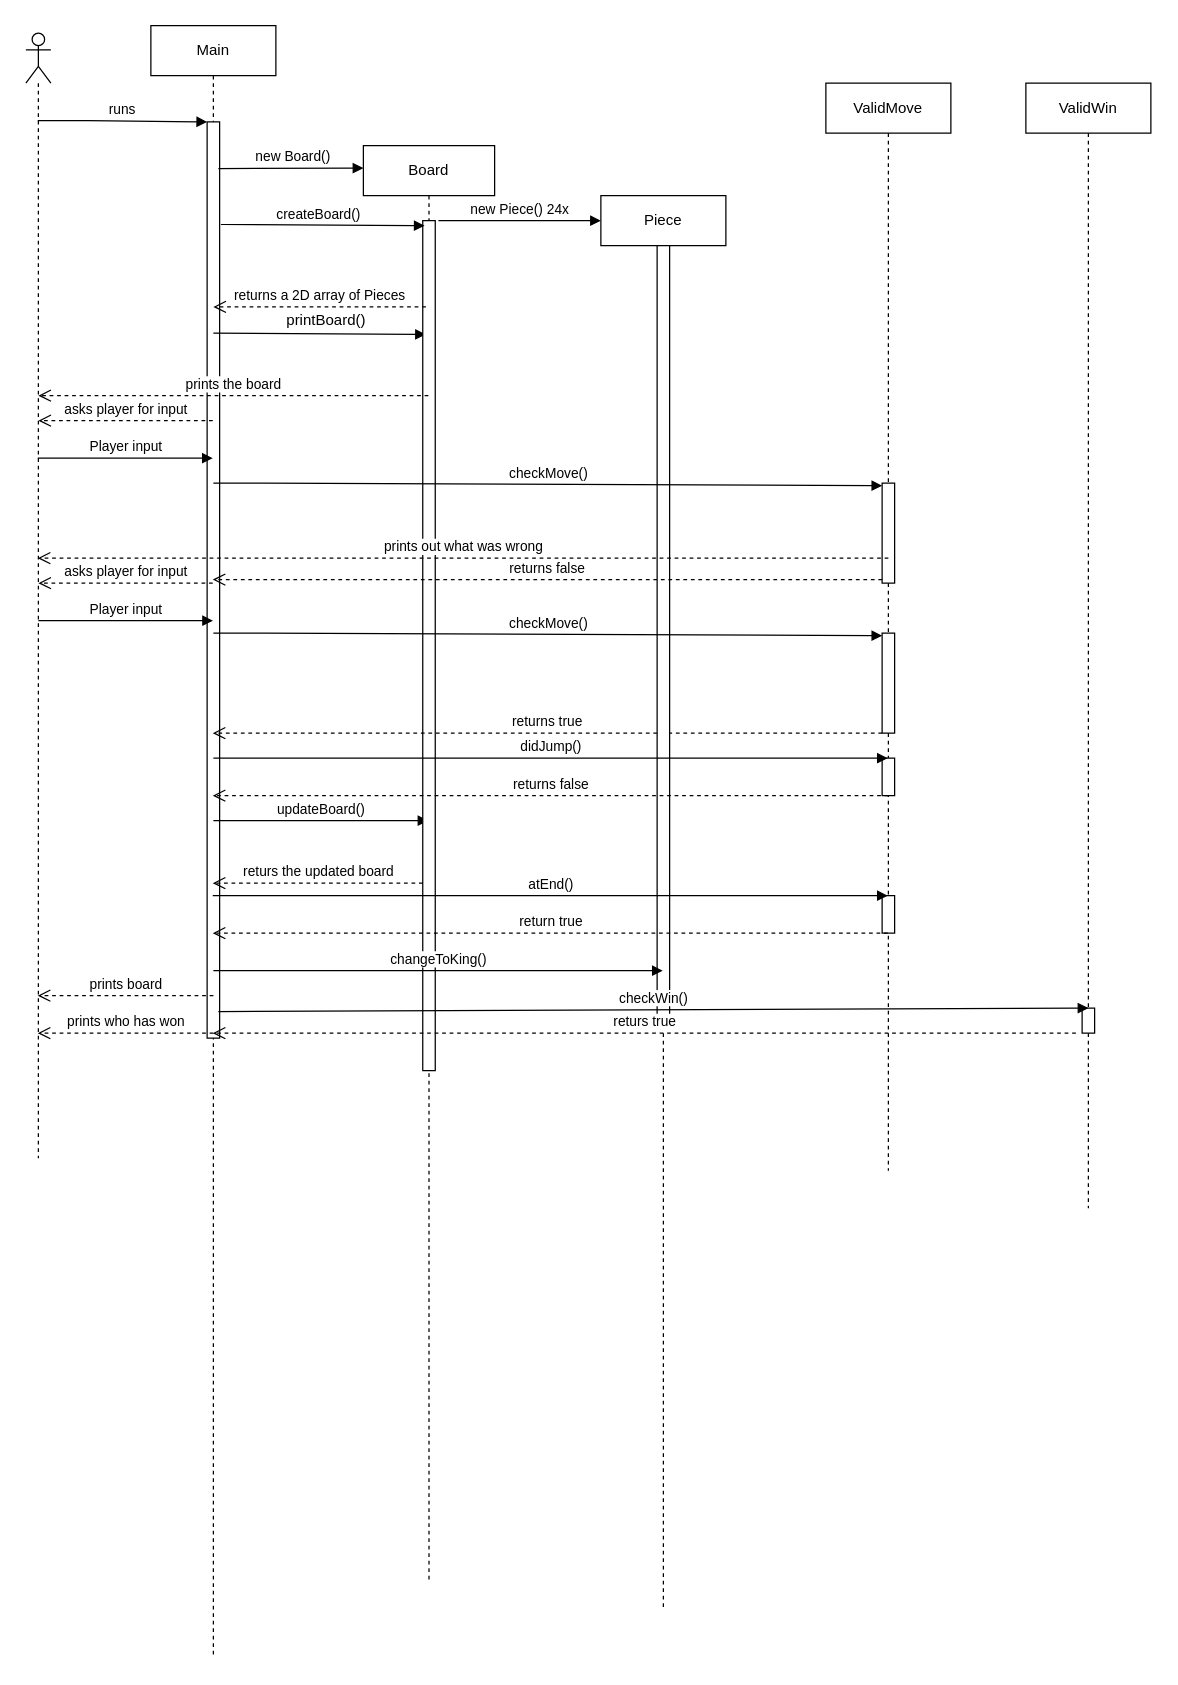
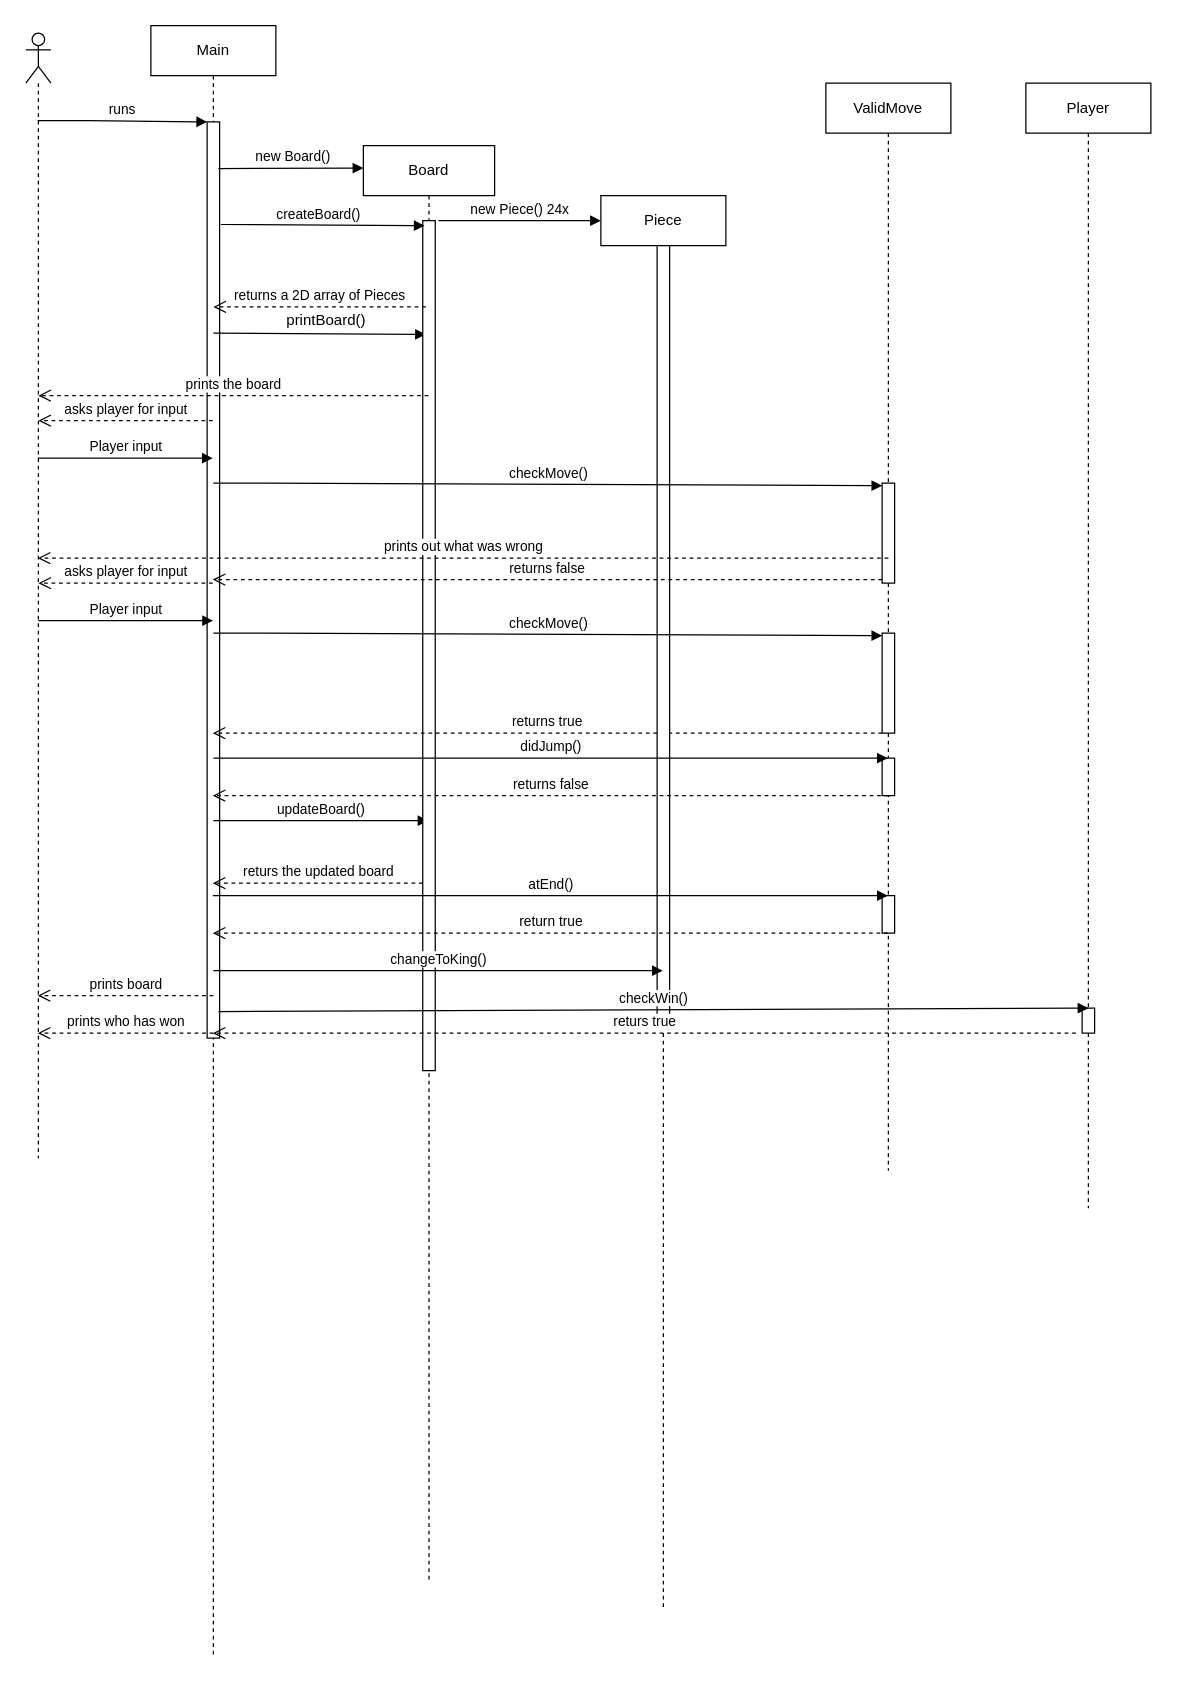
node "ValidWin": label "ValidWin" -> "Player"
